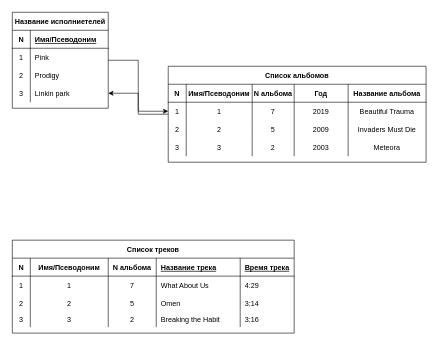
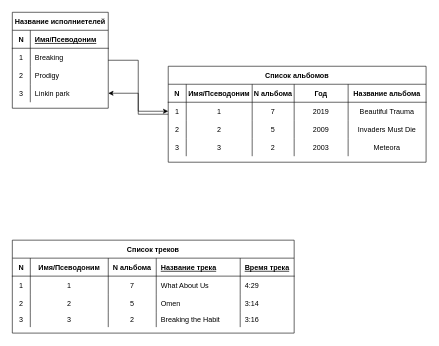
node "Pink": label "Pink" -> "Breaking"
